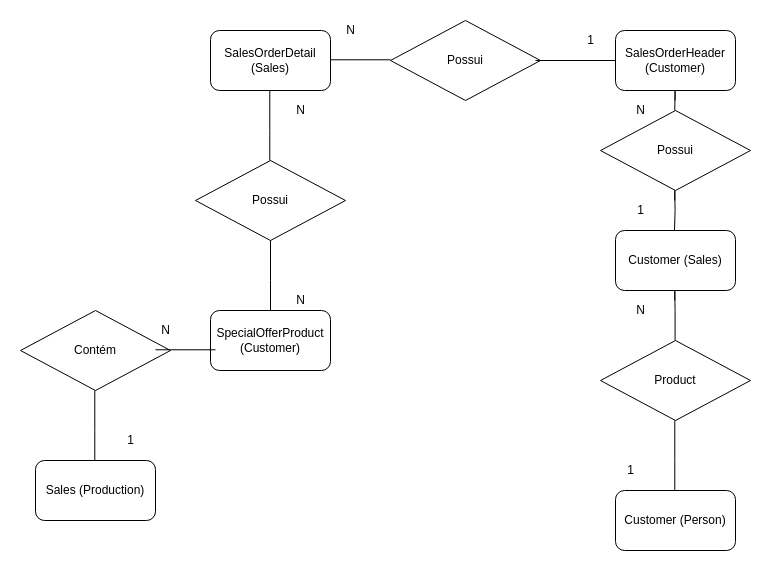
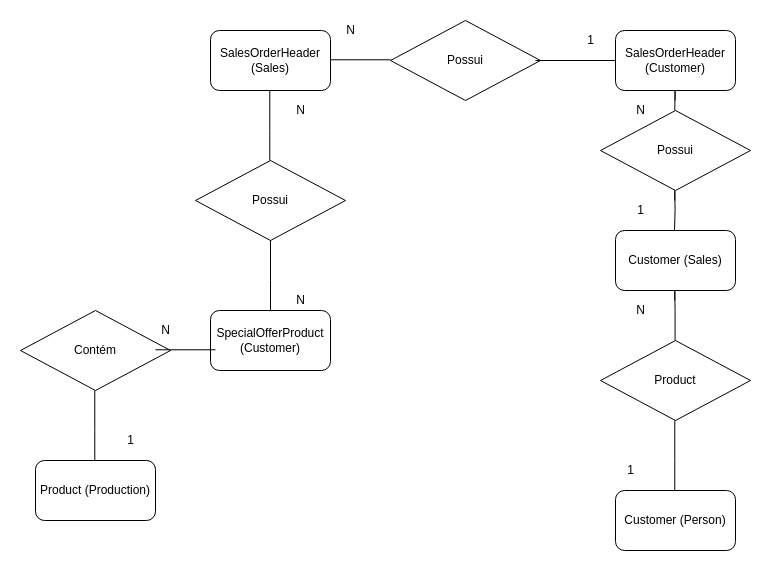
node "SalesOrderDetail (Sales)": label "SalesOrderDetail (Sales)" -> "SalesOrderHeader (Sales)"
node "Sales (Production)": label "Sales (Production)" -> "Product (Production)"
